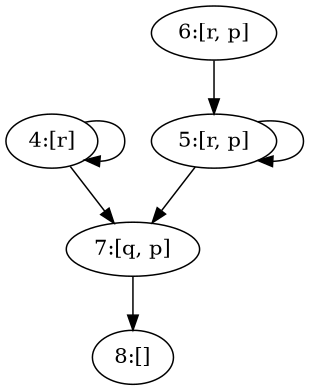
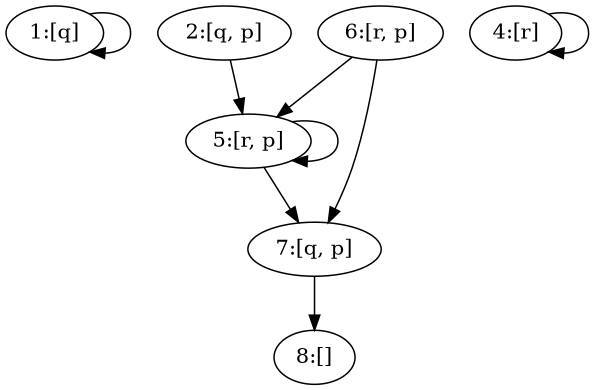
node "1:[q]": added
node "2:[q, p]": added
edge "4:[r]" -> "7:[q, p]": now "6:[r, p]" -> "7:[q, p]"
